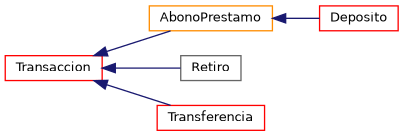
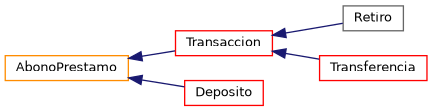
edge "AbonoPrestamo" -> "Transaccion": reversed
